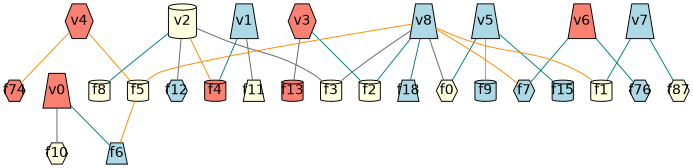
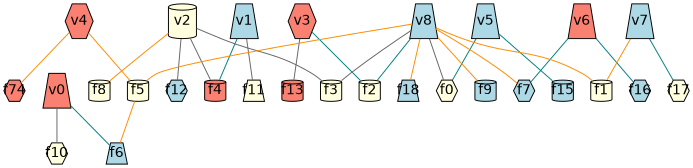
edge "v5" -- "f9": now "v8" -- "f9"
edge "v2" -- "f4": color darkorange -> gray40
edge "v2" -- "f8": color teal -> darkorange
edge "v7" -- "f1": color teal -> darkorange
edge "v8" -- "f18": color teal -> darkorange
node "f76": label "f76" -> "f16"
node "f87": label "f87" -> "f17"
